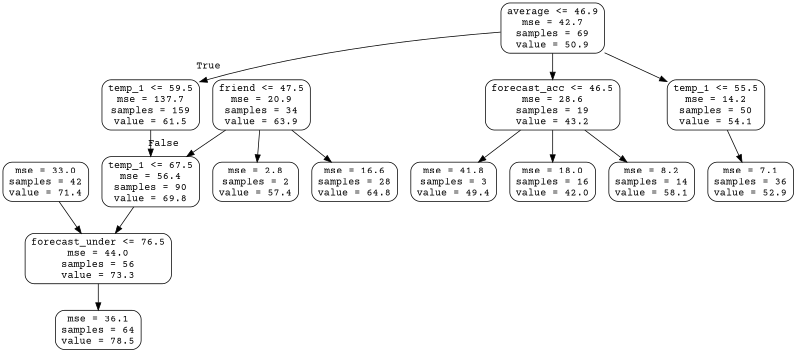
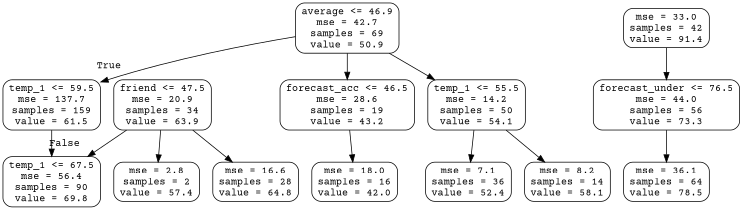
edge "forecast_acc <= 46.5 mse = 28.6 samples = 19 value = 43.2" -> "mse = 8.2 samples = 14 value = 58.1": now "temp_1 <= 55.5 mse = 14.2 samples = 50 value = 54.1" -> "mse = 8.2 samples = 14 value = 58.1"
node "mse = 33.0 samples = 42 value = 71.4": label "mse = 33.0 samples = 42 value = 71.4" -> "mse = 33.0 samples = 42 value = 91.4"
node "mse = 41.8 samples = 3 value = 49.4": removed
node "mse = 7.1 samples = 36 value = 52.9": label "mse = 7.1 samples = 36 value = 52.9" -> "mse = 7.1 samples = 36 value = 52.4"
edge "temp_1 <= 67.5 mse = 56.4 samples = 90 value = 69.8" -> "forecast_under <= 76.5 mse = 44.0 samples = 56 value = 73.3": removed
